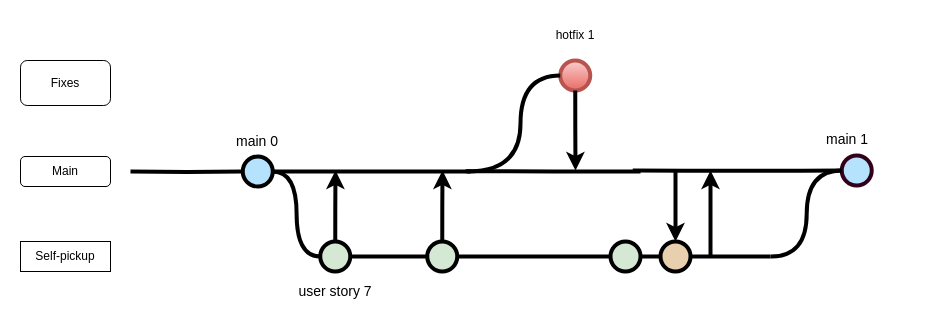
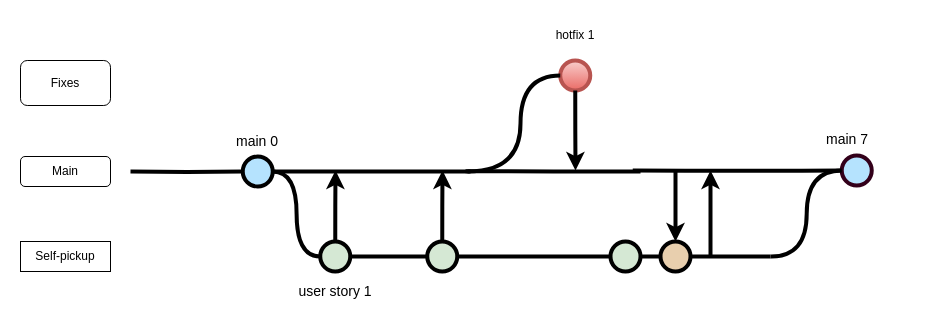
node "main 1": label "main 1" -> "main 7"
node "user story 7": label "user story 7" -> "user story 1"
